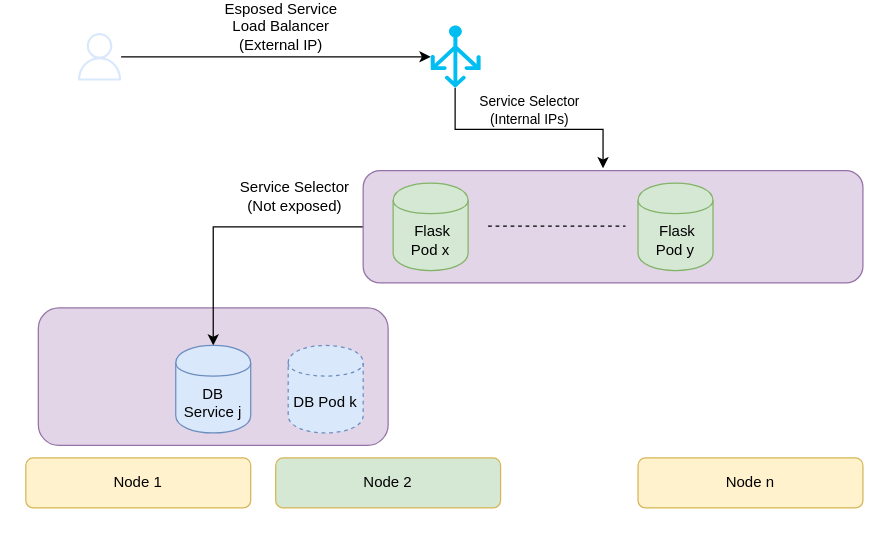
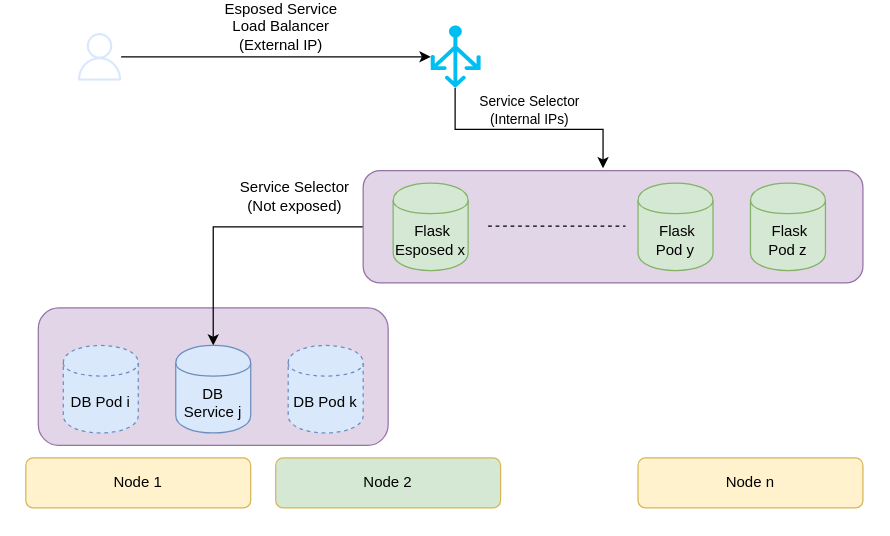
node "Flask Pod z": added
node "Flask Pod x": label "Flask Pod x" -> "Flask Esposed x"
node "DB Pod i": added
